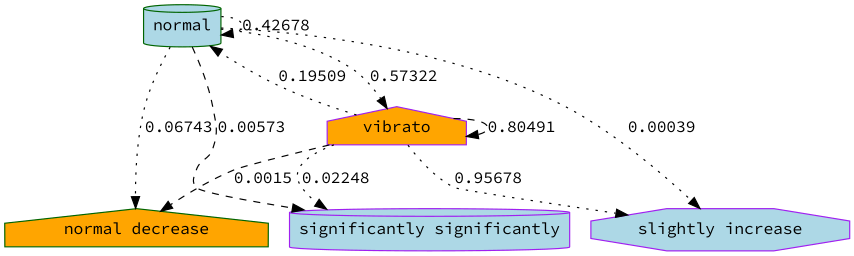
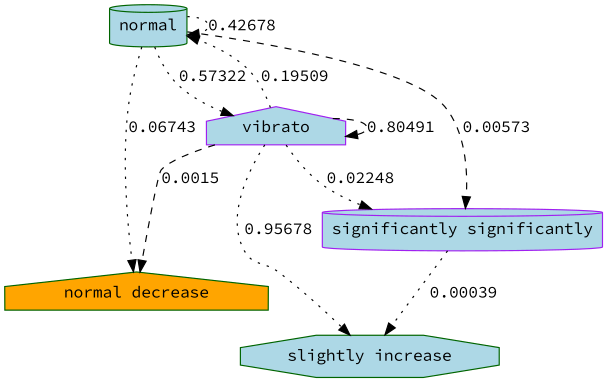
edge "normal" -> "slightly increase": now "significantly significantly" -> "slightly increase"
node "vibrato": fillcolor orange -> lightblue
node "slightly increase": color purple -> darkgreen
